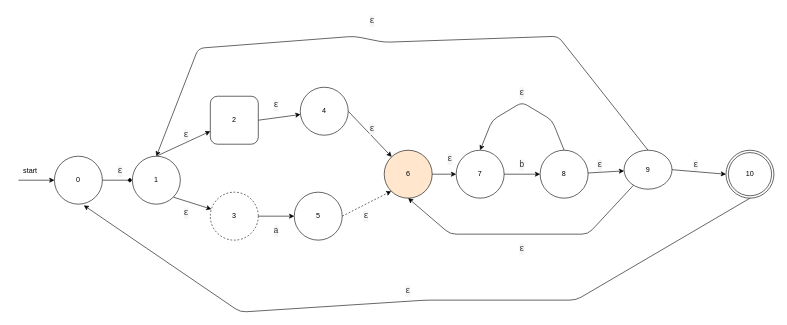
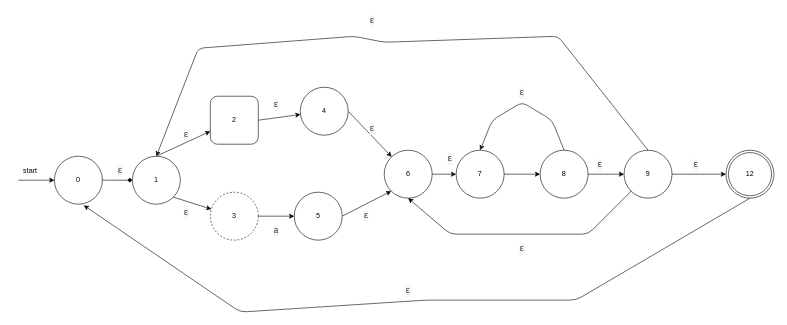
node "b": removed
node "9": size 48x39 -> 48x48
node "6": fillcolor #ffe6cc -> #ffffff
node "10": label "10" -> "12"
edge "5" -> "6": style dashed -> solid
